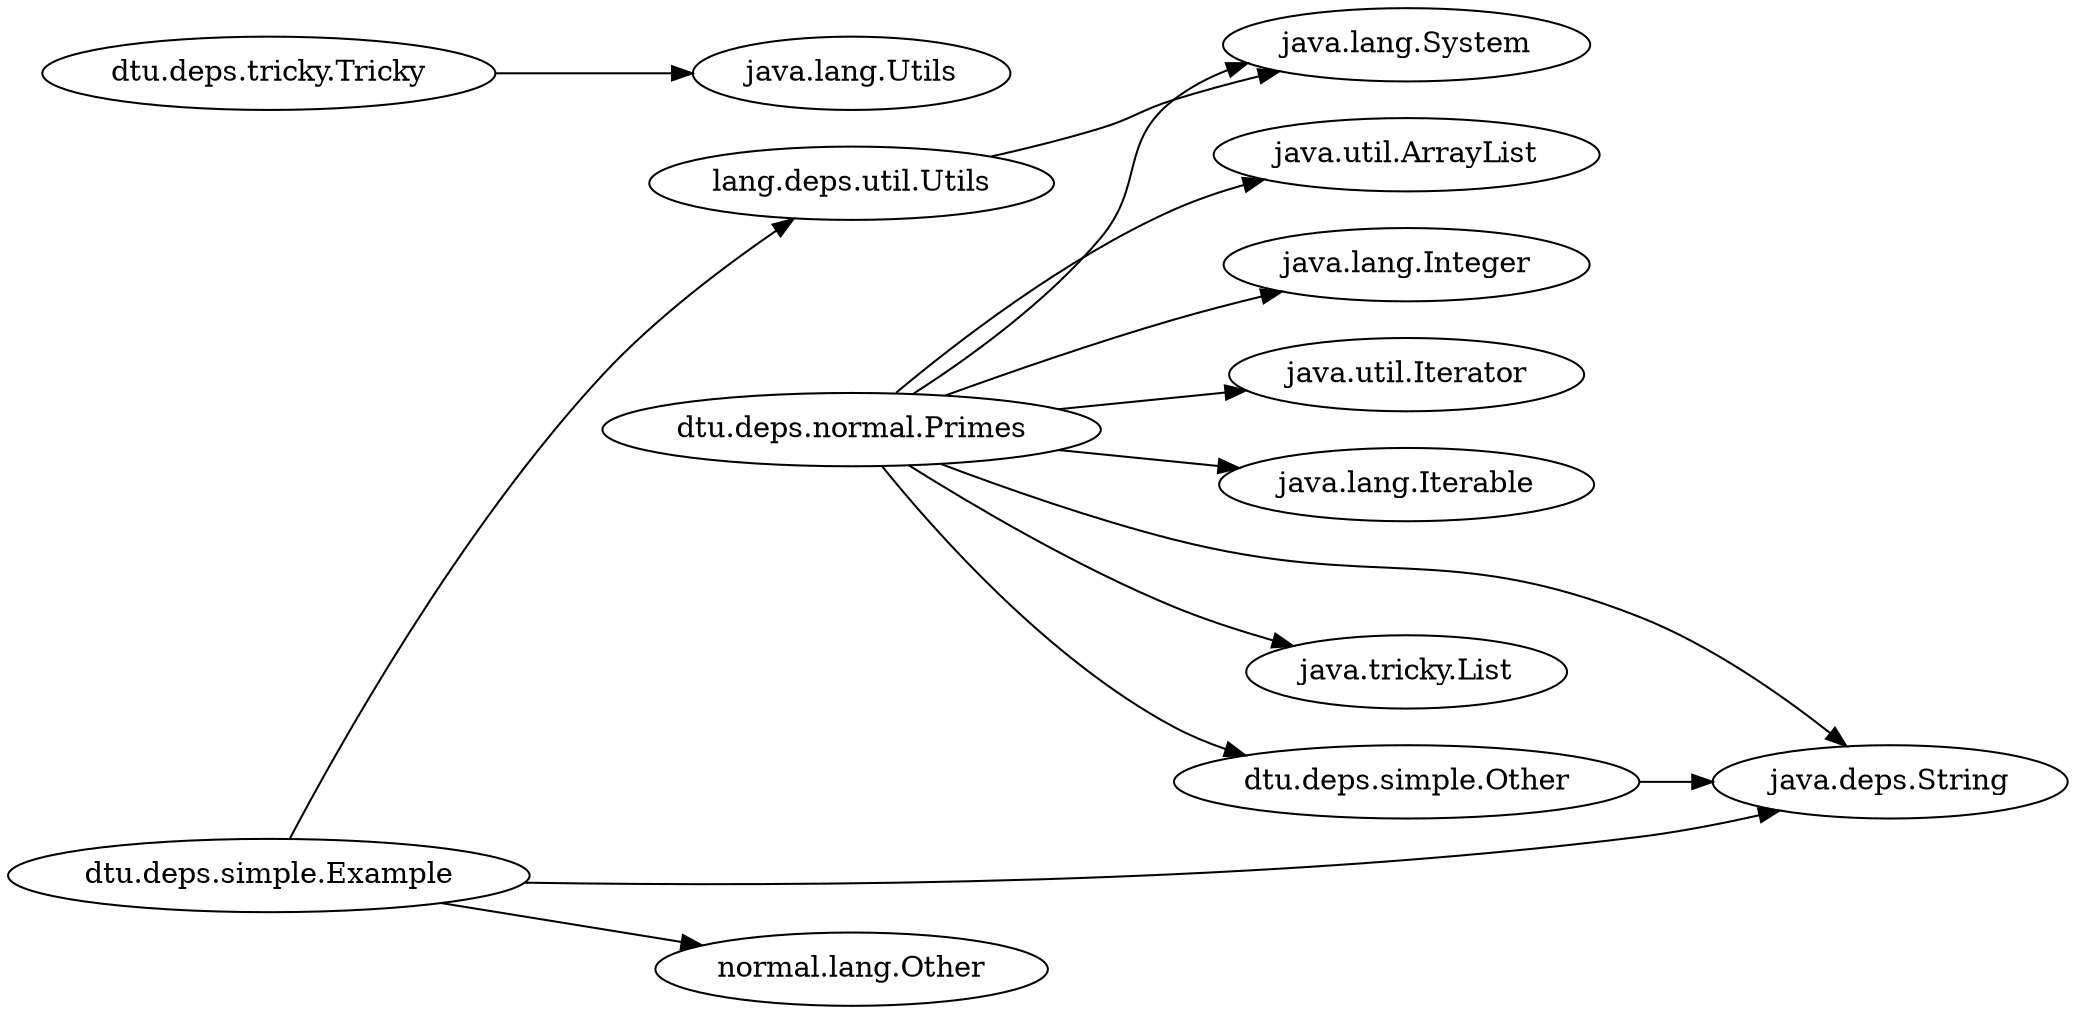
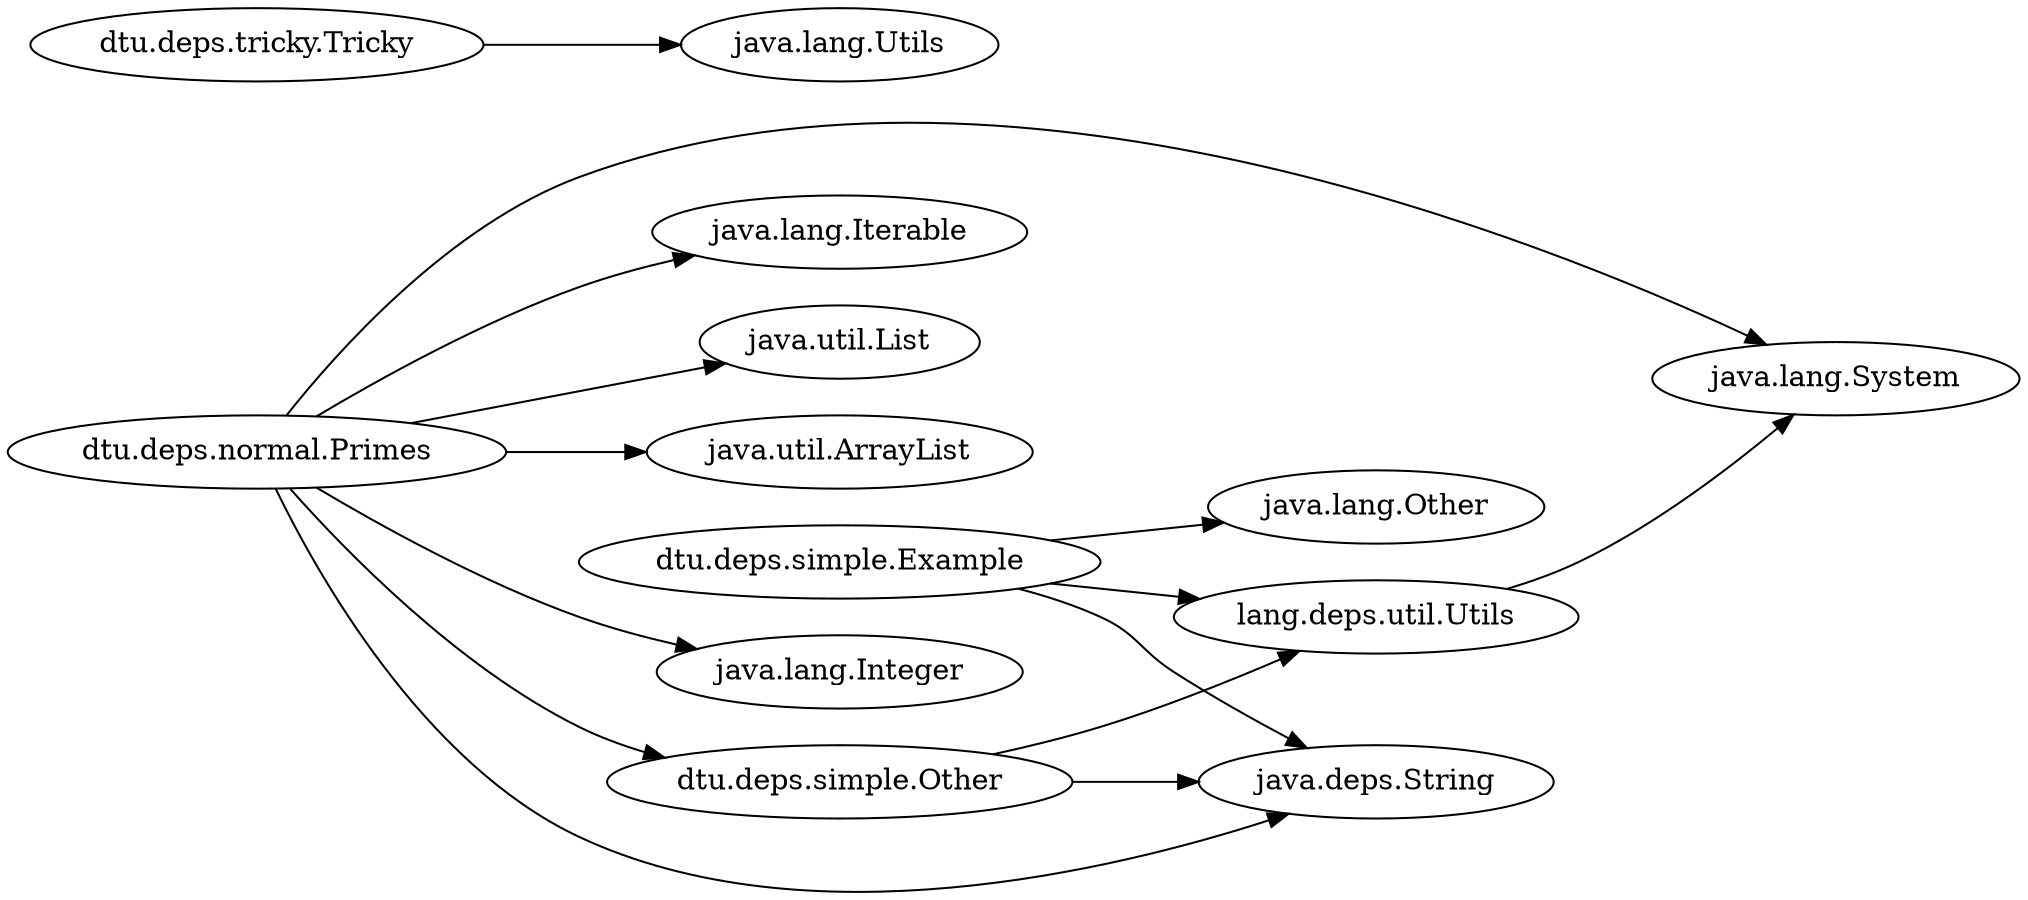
node "java.util.Iterator": removed
node "java.tricky.List": label "java.tricky.List" -> "java.util.List"
edge "dtu.deps.simple.Other" -> "lang.deps.util.Utils": added
node "normal.lang.Other": label "normal.lang.Other" -> "java.lang.Other"
